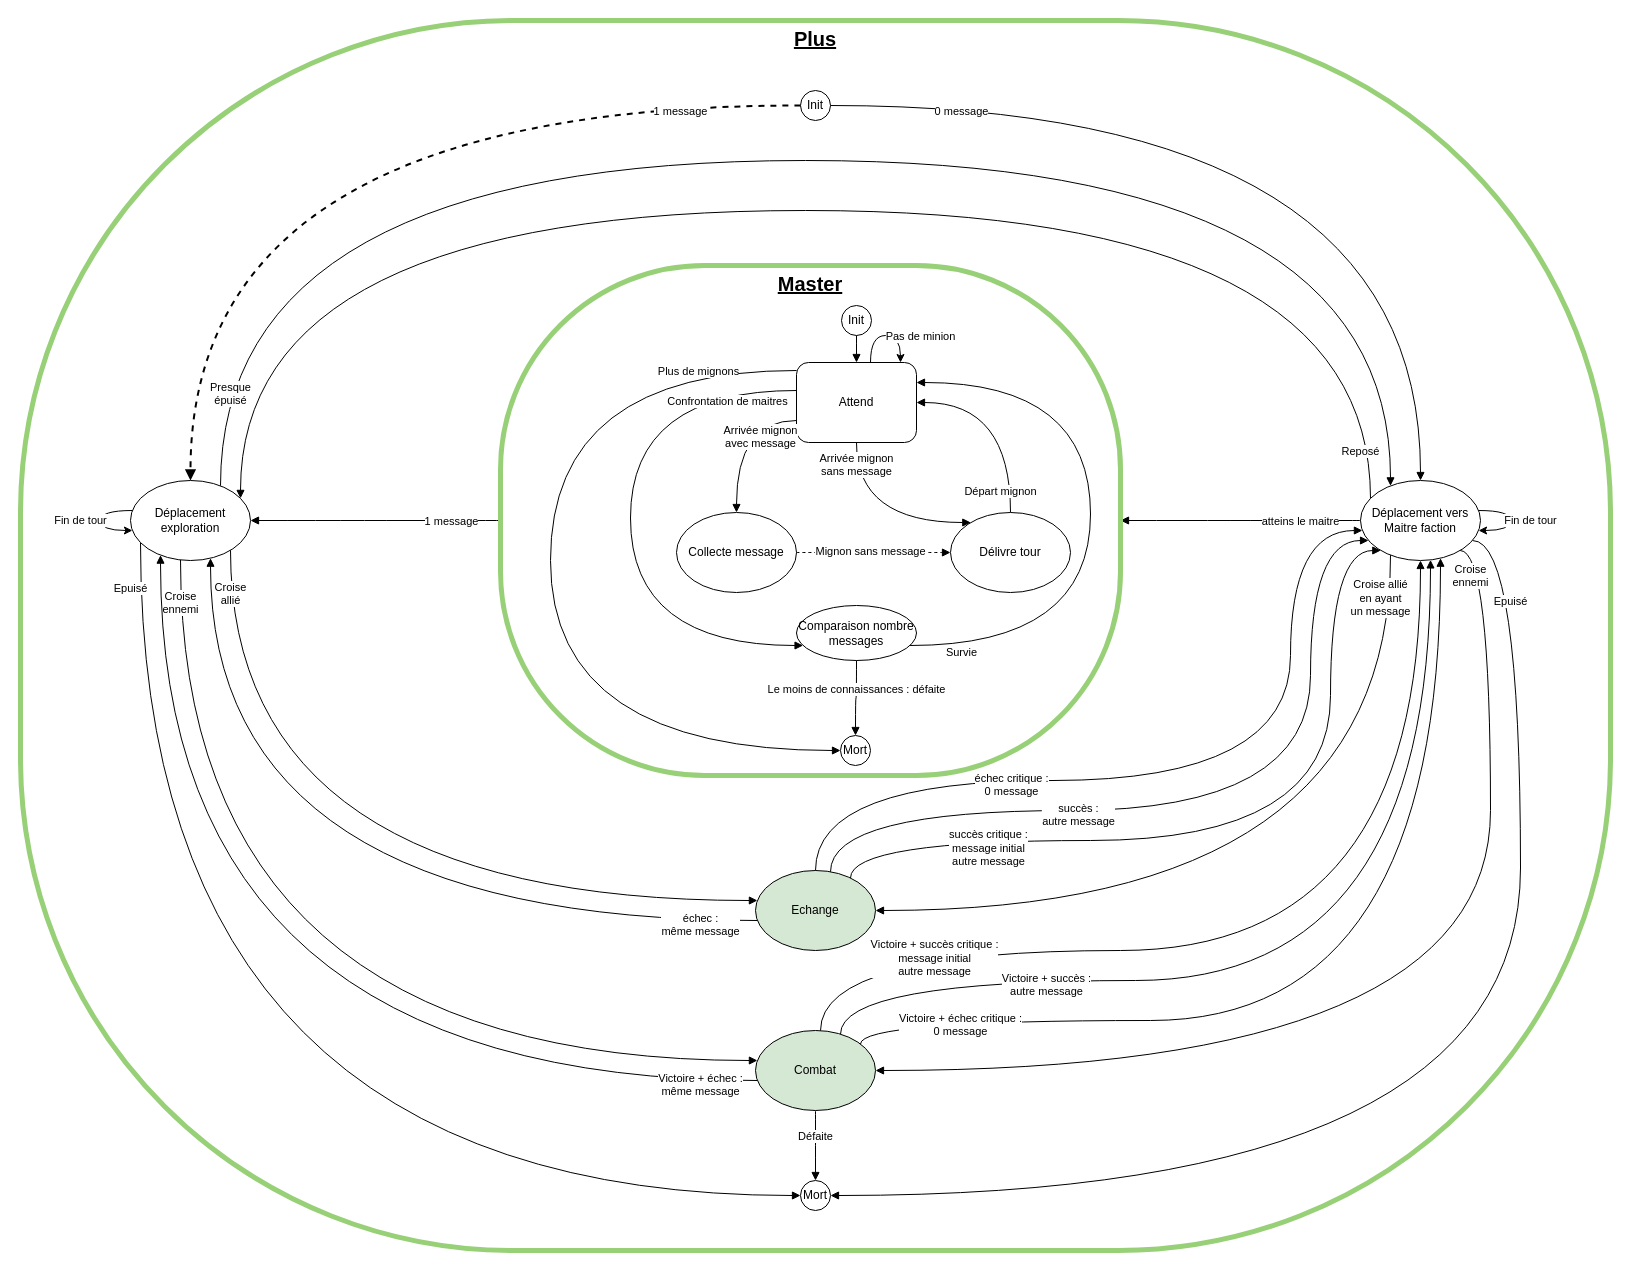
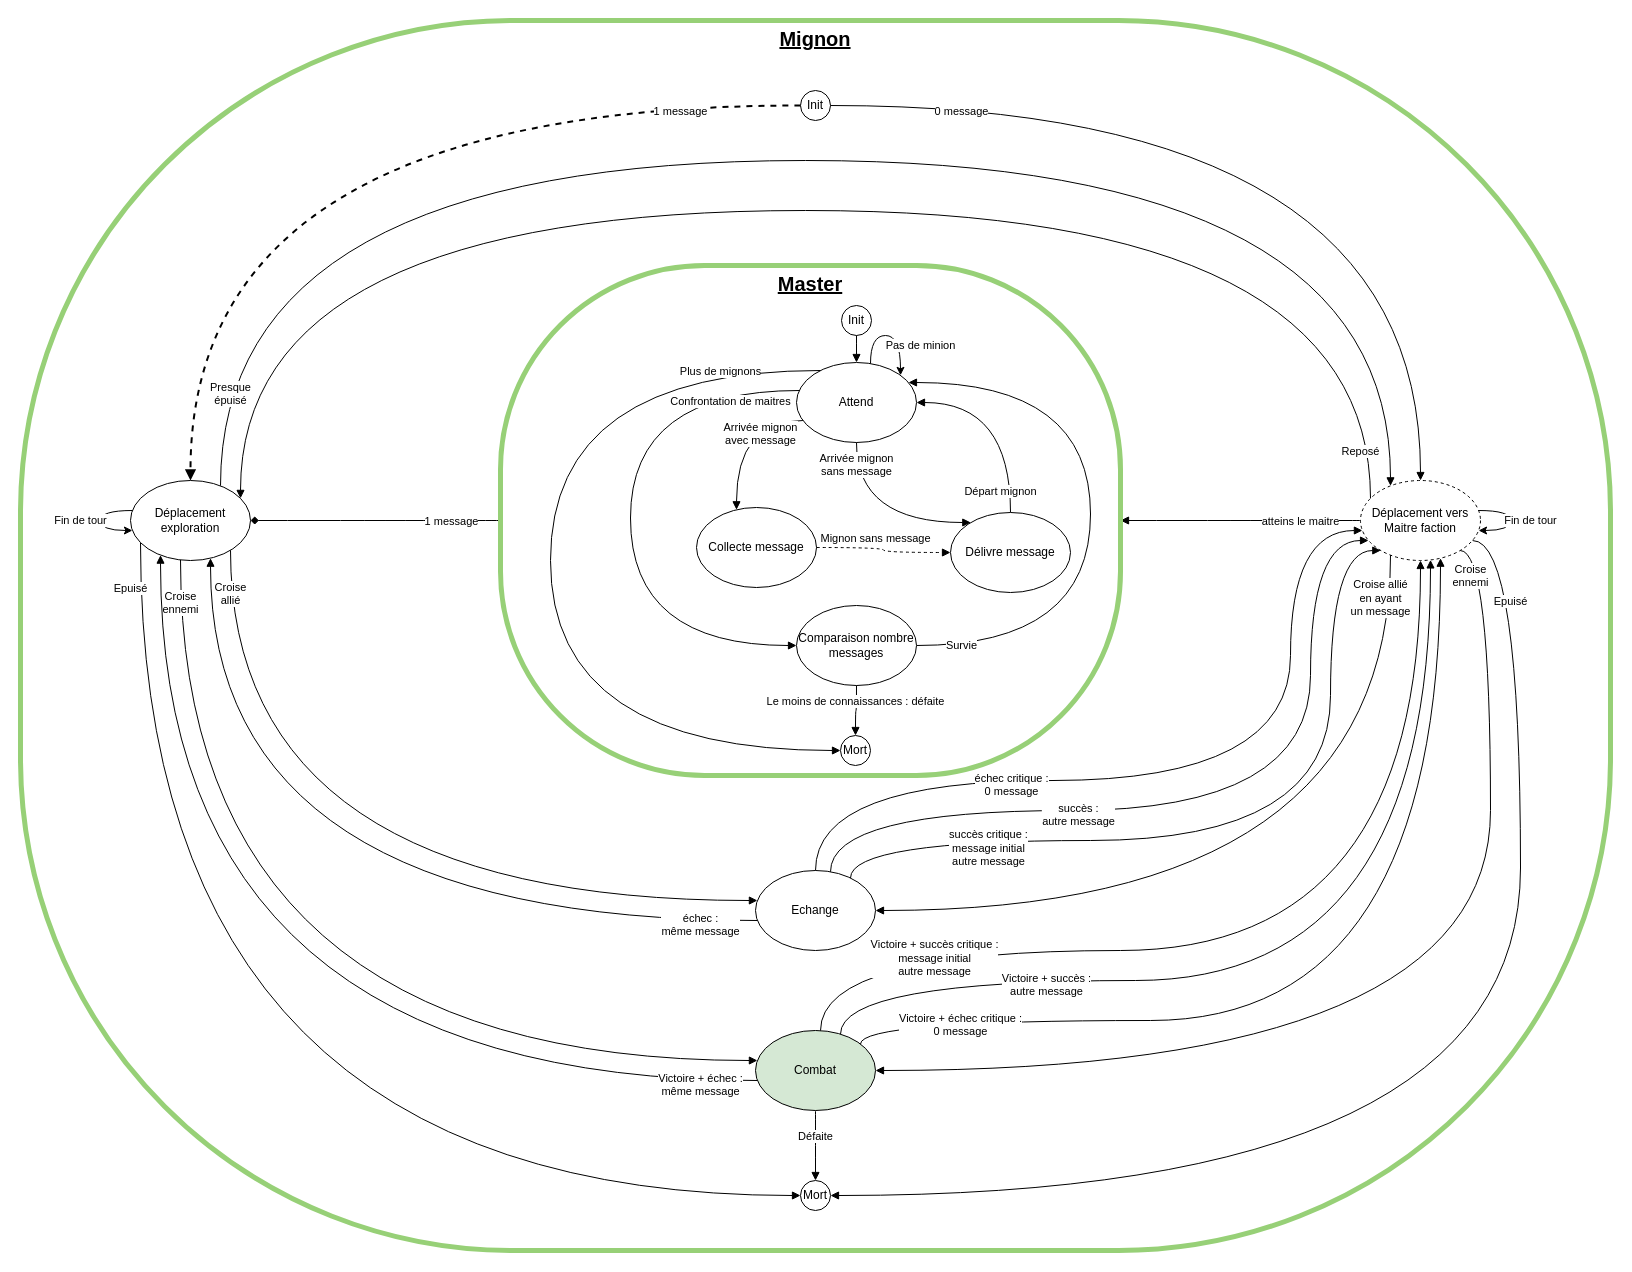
node "Plus": label "Plus" -> "Mignon"
node "Attend": shape rounded rectangle -> ellipse
edge "Master" -> "Déplacement exploration": arrowhead block -> diamond
node "Déplacement vers Maitre faction": style solid -> dashed
node "Collecte message": moved (737, 553) -> (757, 548)
node "Délivre tour": label "Délivre tour" -> "Délivre message"
node "Comparaison nombre messages": size 120x55 -> 120x80
node "Echange": fillcolor #d5e8d4 -> #ffffff
